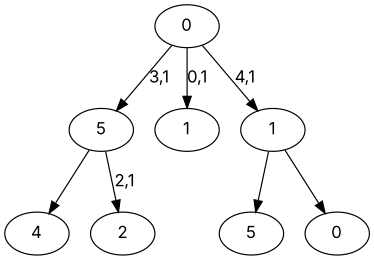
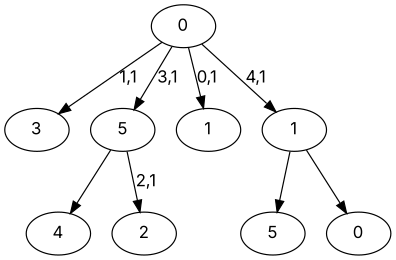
node "3": added
